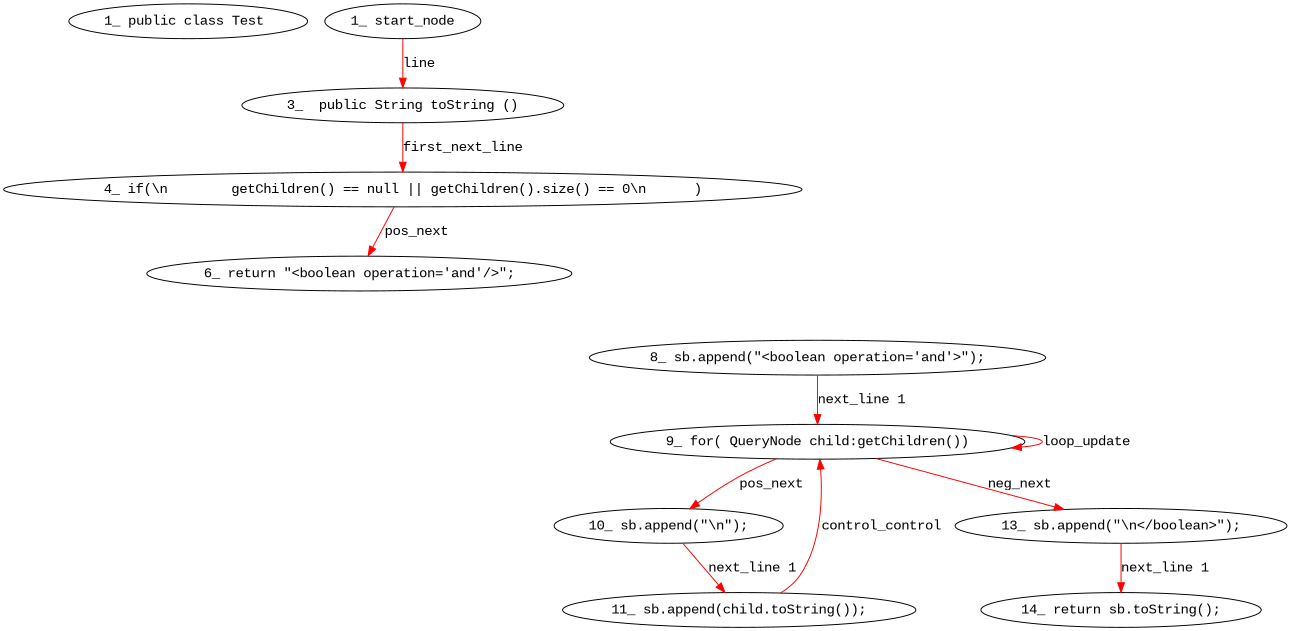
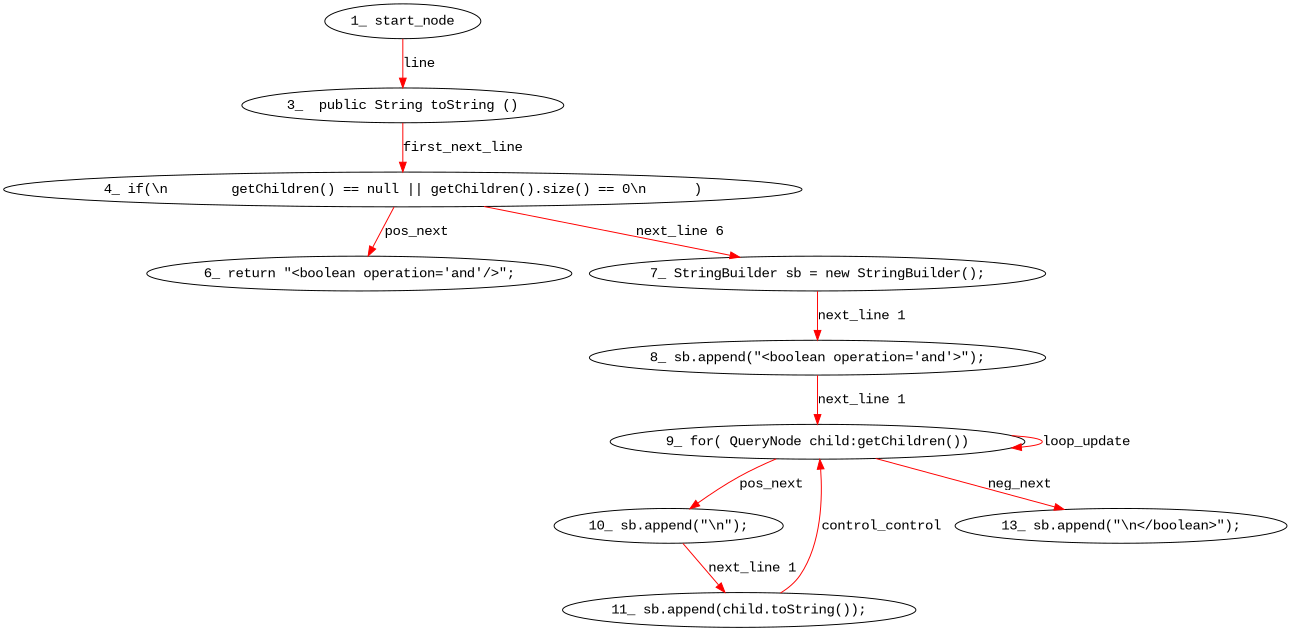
node "1_ public class Test": removed
node "7_ StringBuilder sb = new StringBuilder();": added
node "14_ return sb.toString();": removed
